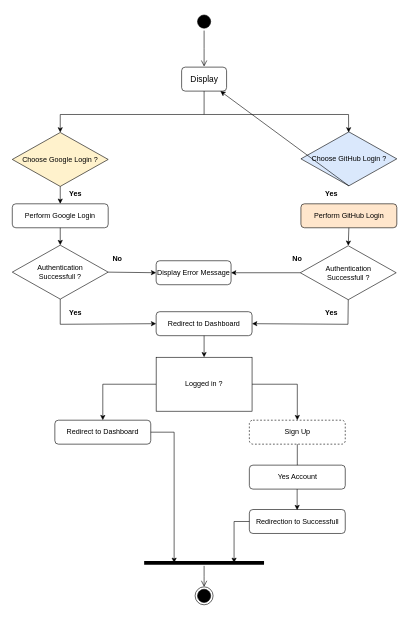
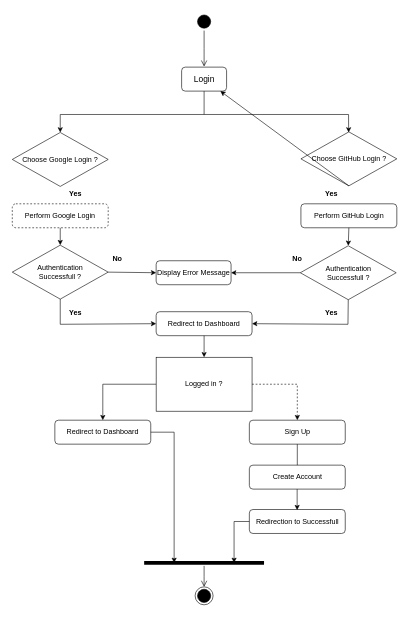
node "Display": label "Display" -> "Login"
node "Choose Google Login ?": fillcolor #fff2cc -> #ffffff
node "Choose GitHub Login ?": fillcolor #dae8fc -> #ffffff
edge "Choose Google Login ?" -> "Perform Google Login": removed
node "Perform Google Login": style solid -> dashed
node "Perform GitHub Login": fillcolor #ffe6cc -> #ffffff
edge "Logged in ?" -> "Sign Up": style solid -> dashed
node "Sign Up": style dashed -> solid
node "Yes Account": label "Yes Account" -> "Create Account"
